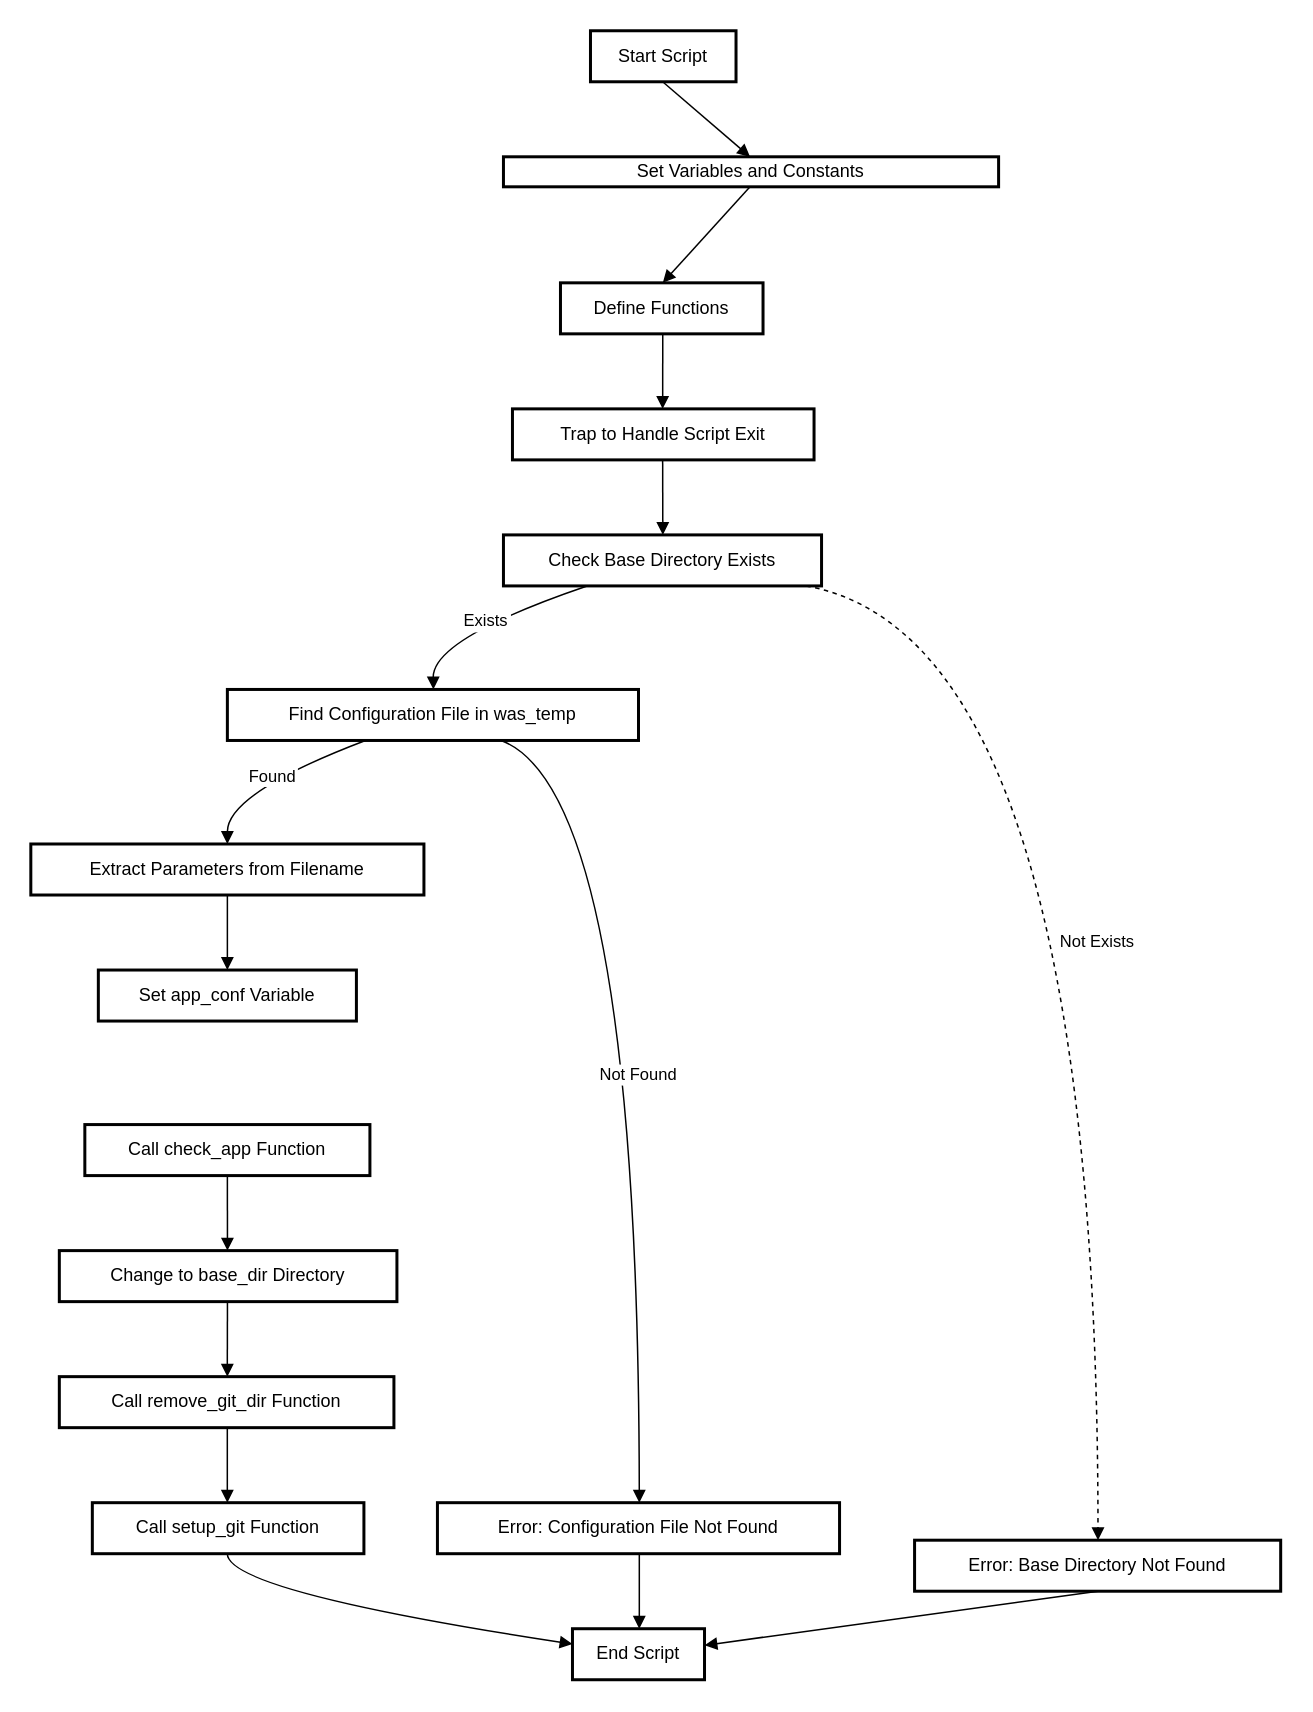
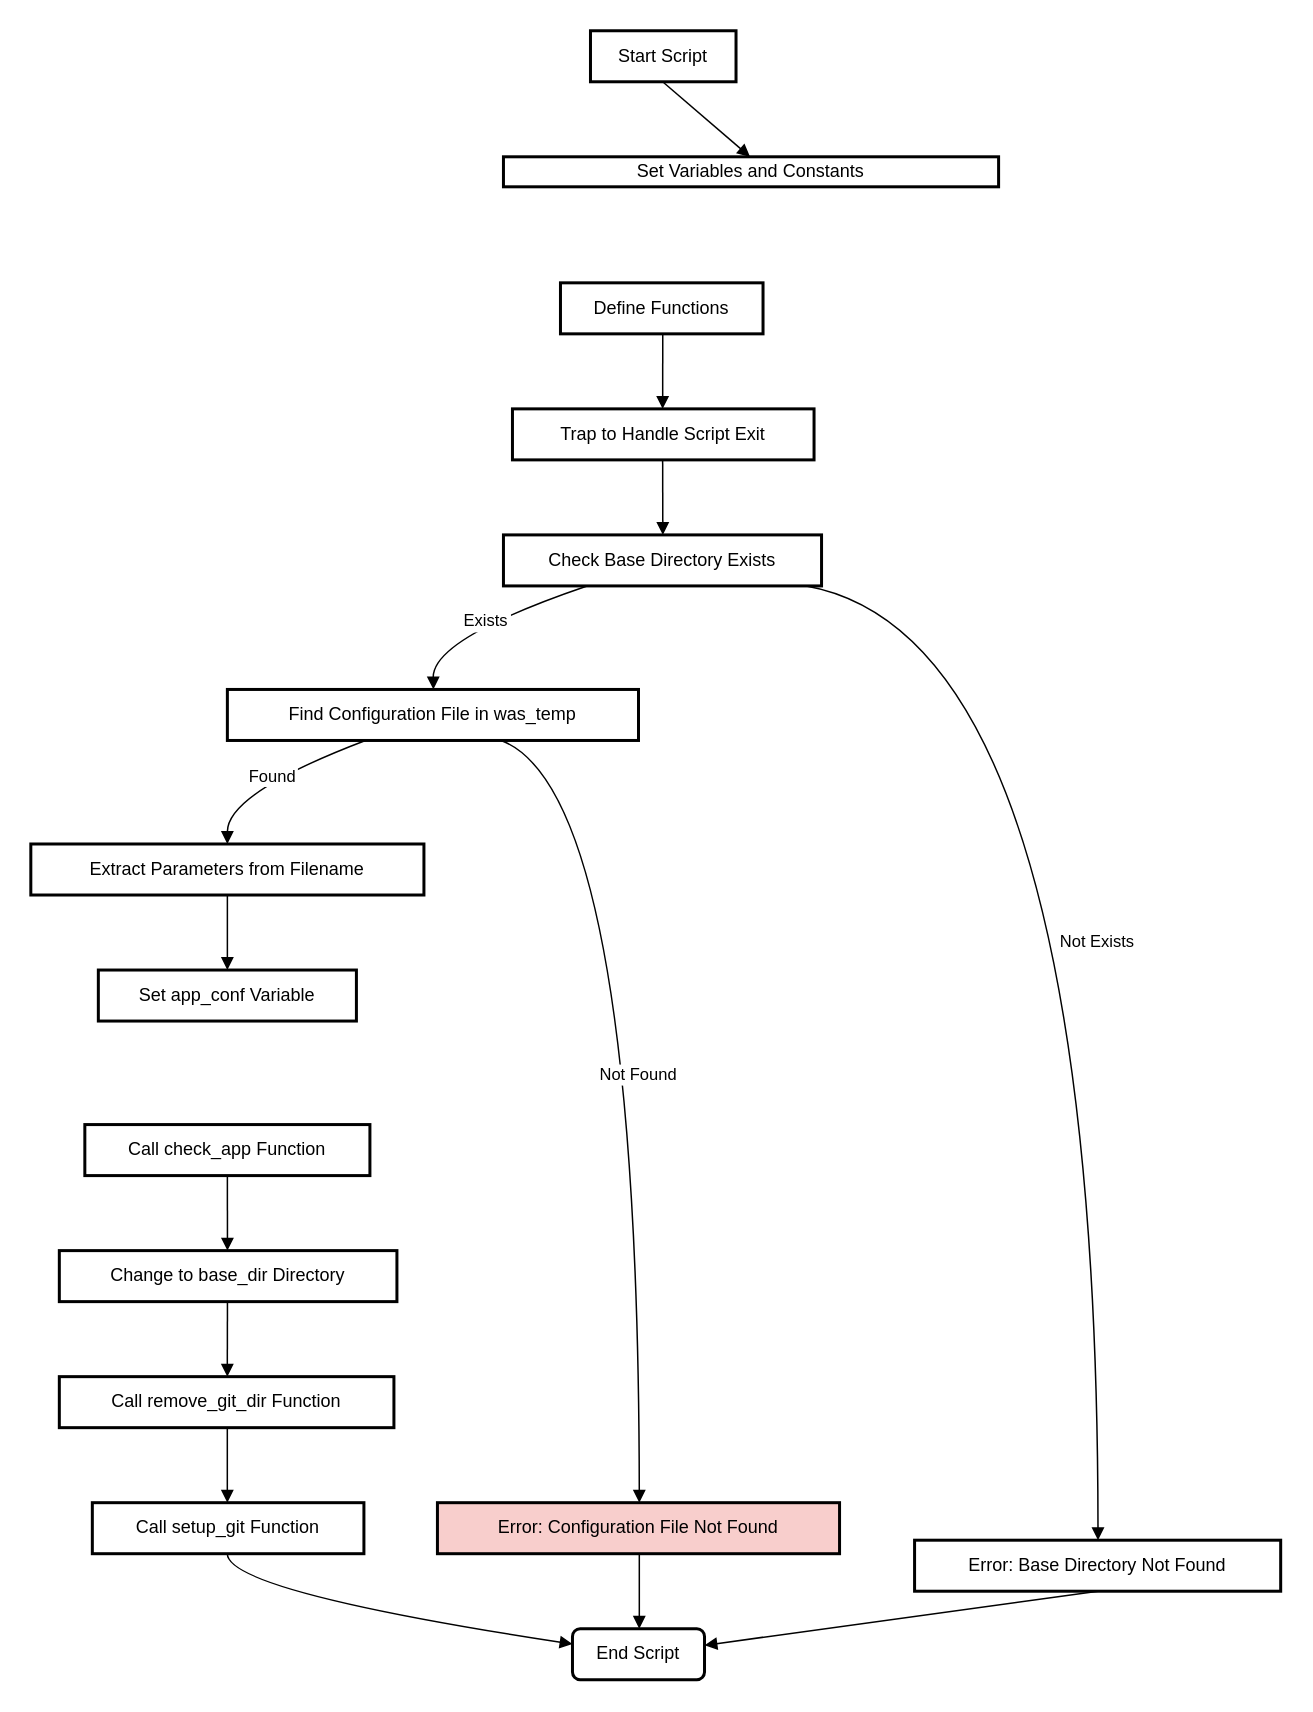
edge "Set Variables and Constants" -> "Define Functions": removed
edge "Check Base Directory Exists" -> "Error: Base Directory Not Found": style dashed -> solid
node "Error: Configuration File Not Found": fillcolor #ffffff -> #f8cecc
node "End Script": shape rectangle -> rounded rectangle
